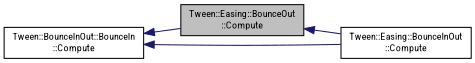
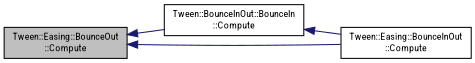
edge "Tween::Easing::BounceOut ::Compute" -> "Tween::BounceInOut::BounceIn ::Compute": reversed
